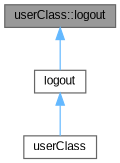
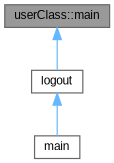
node "userClass::logout": label "userClass::logout" -> "userClass::main"
node "userClass": label "userClass" -> "main"
